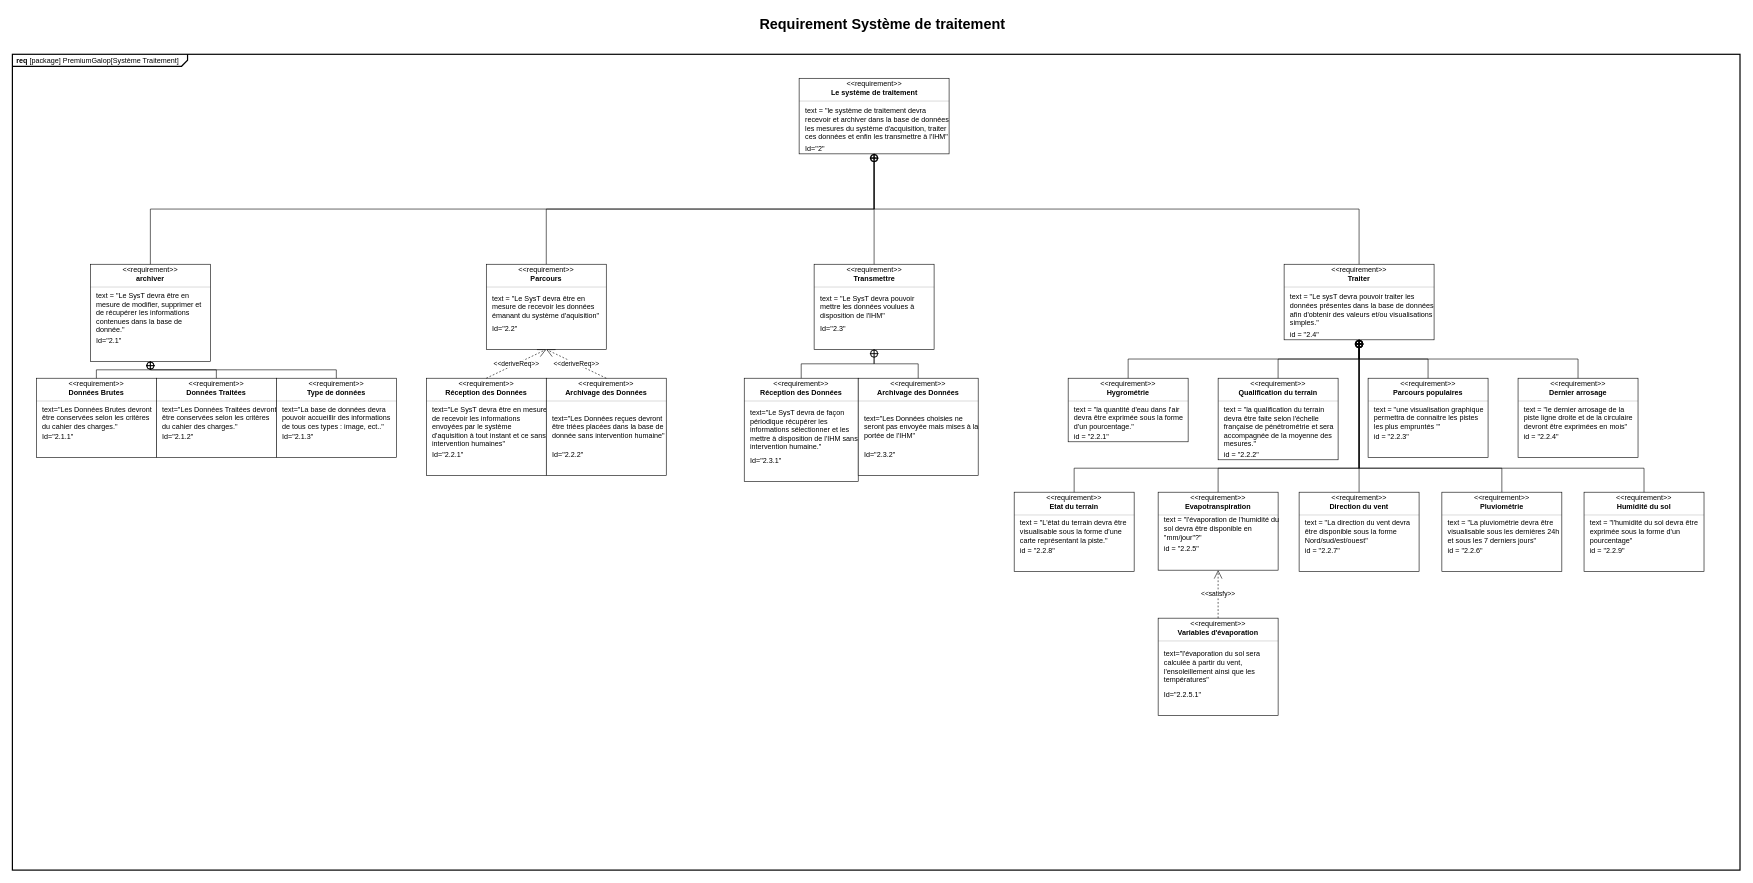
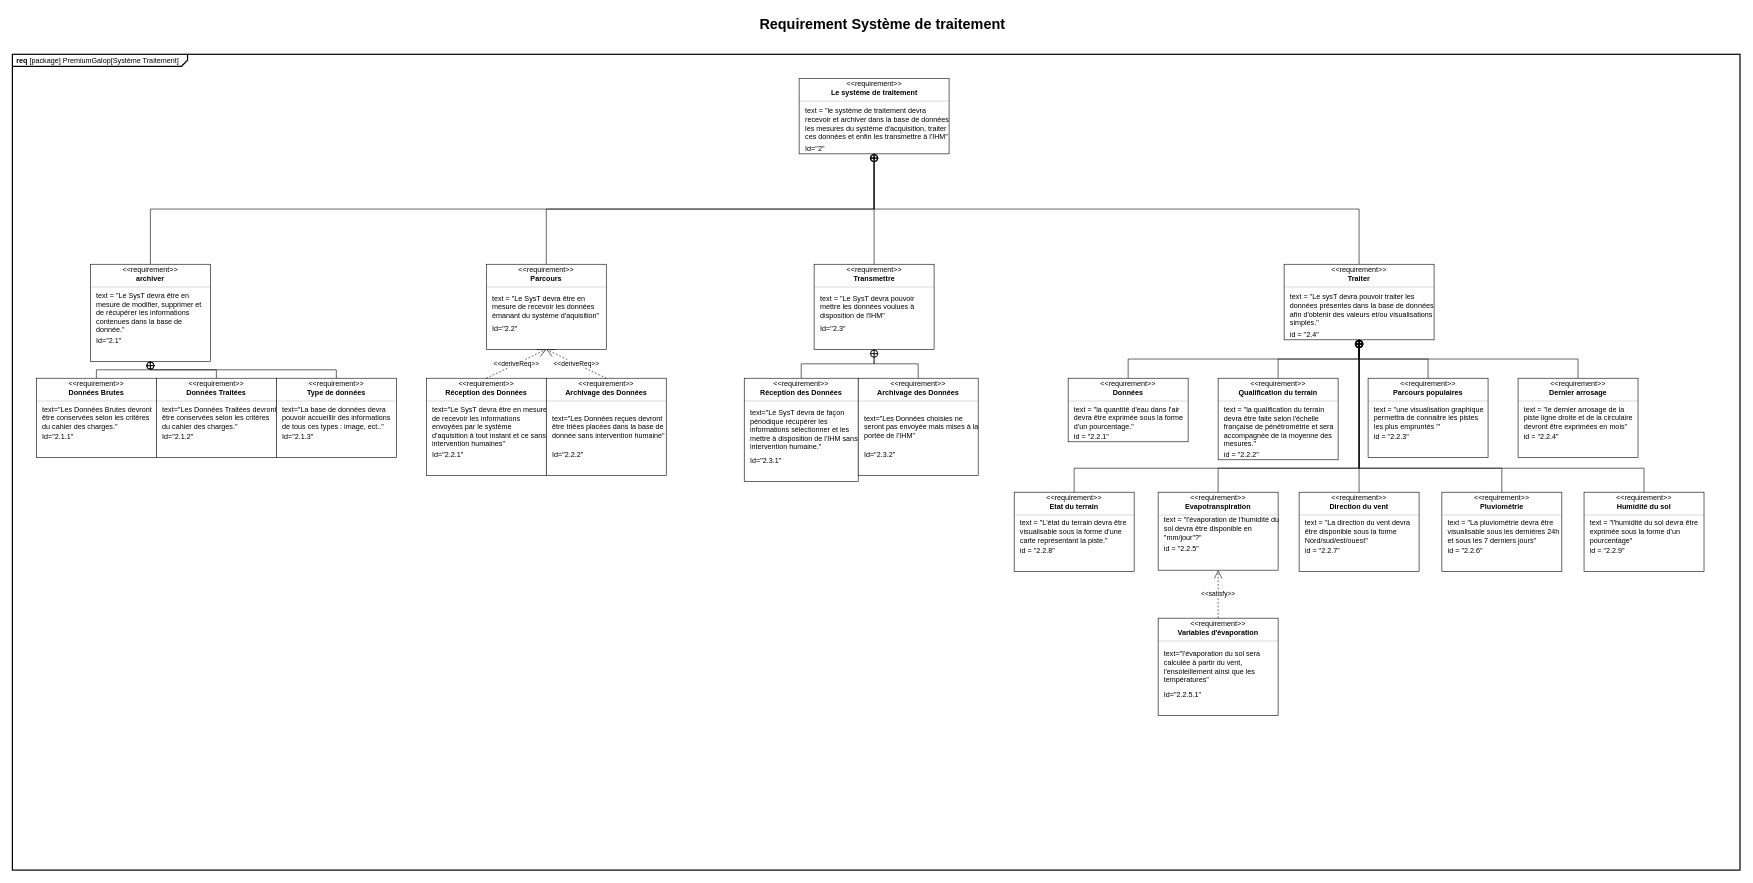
node "Hygrométrie": label "Hygrométrie" -> "Données"
